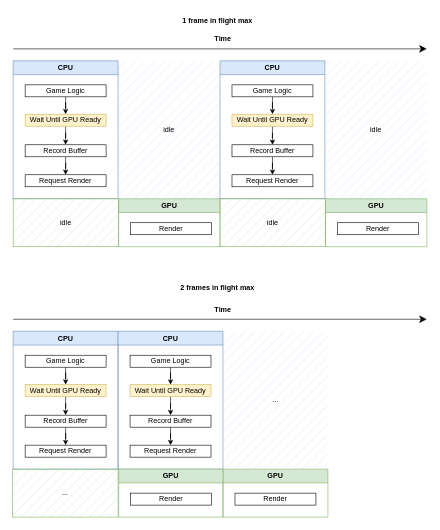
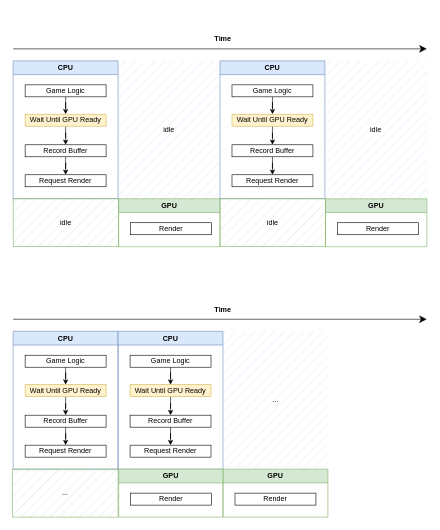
node "1 frame in flight max": removed
node "2 frames in flight max": removed
